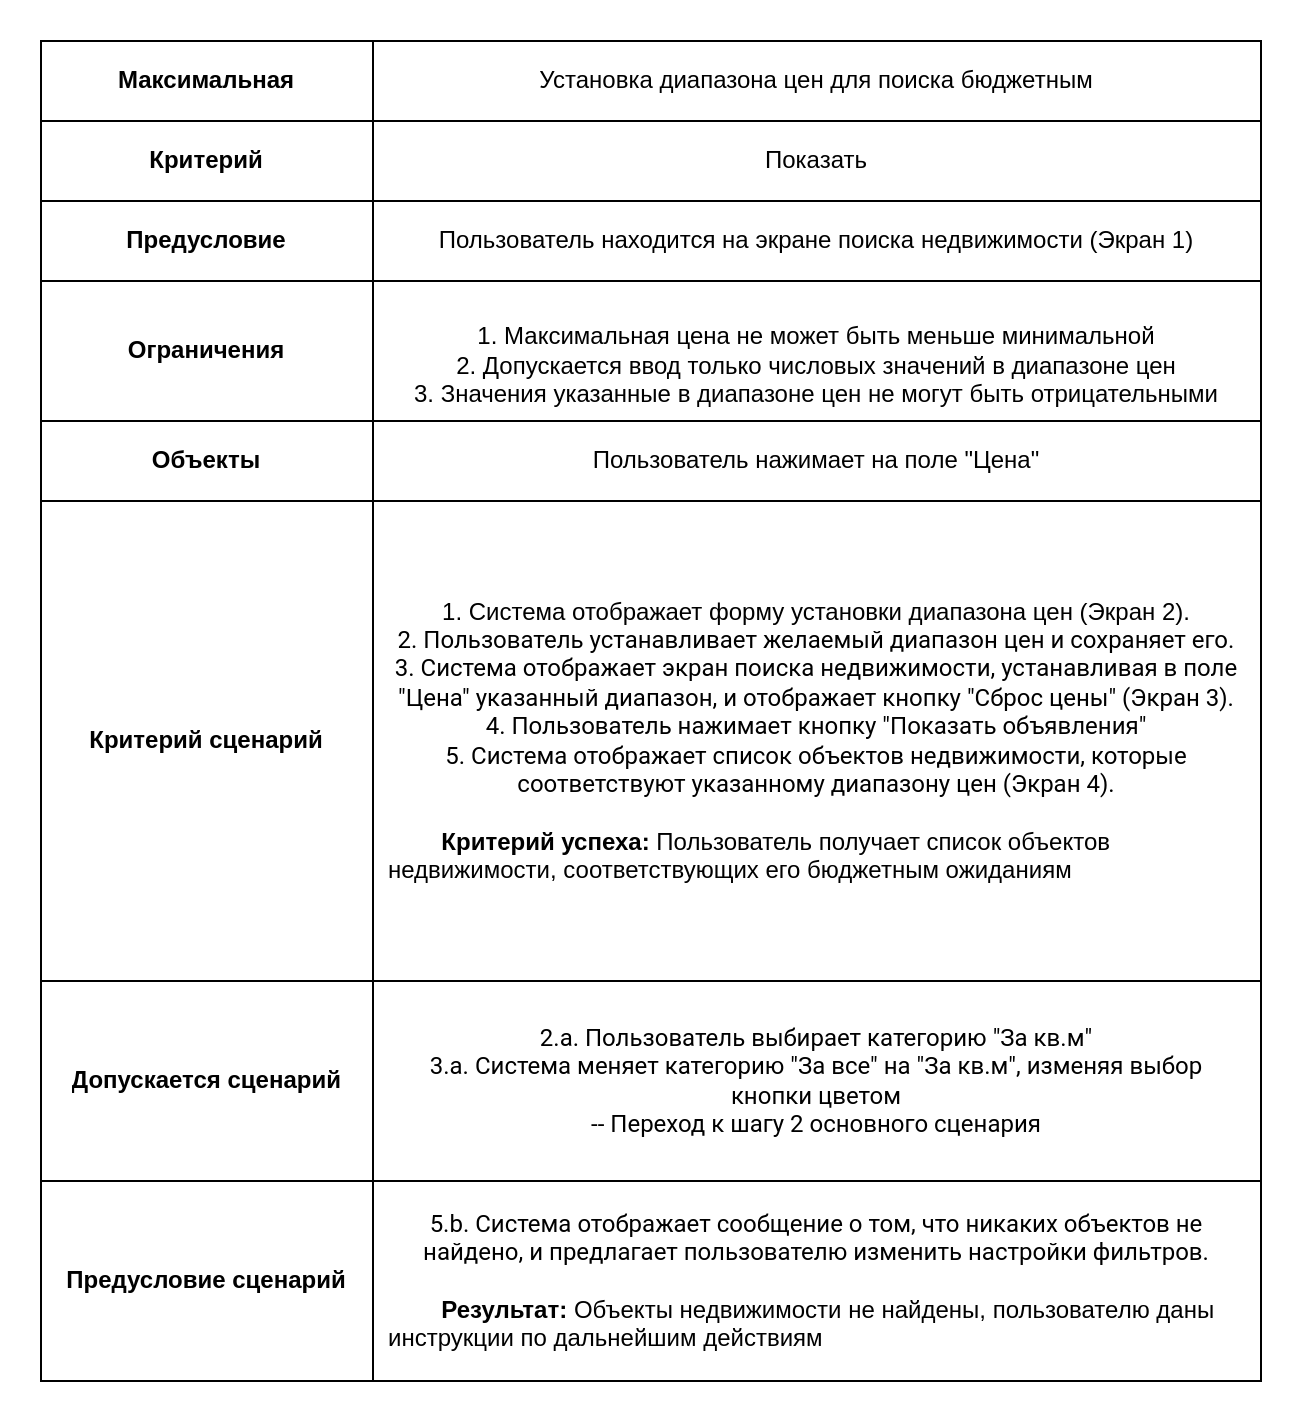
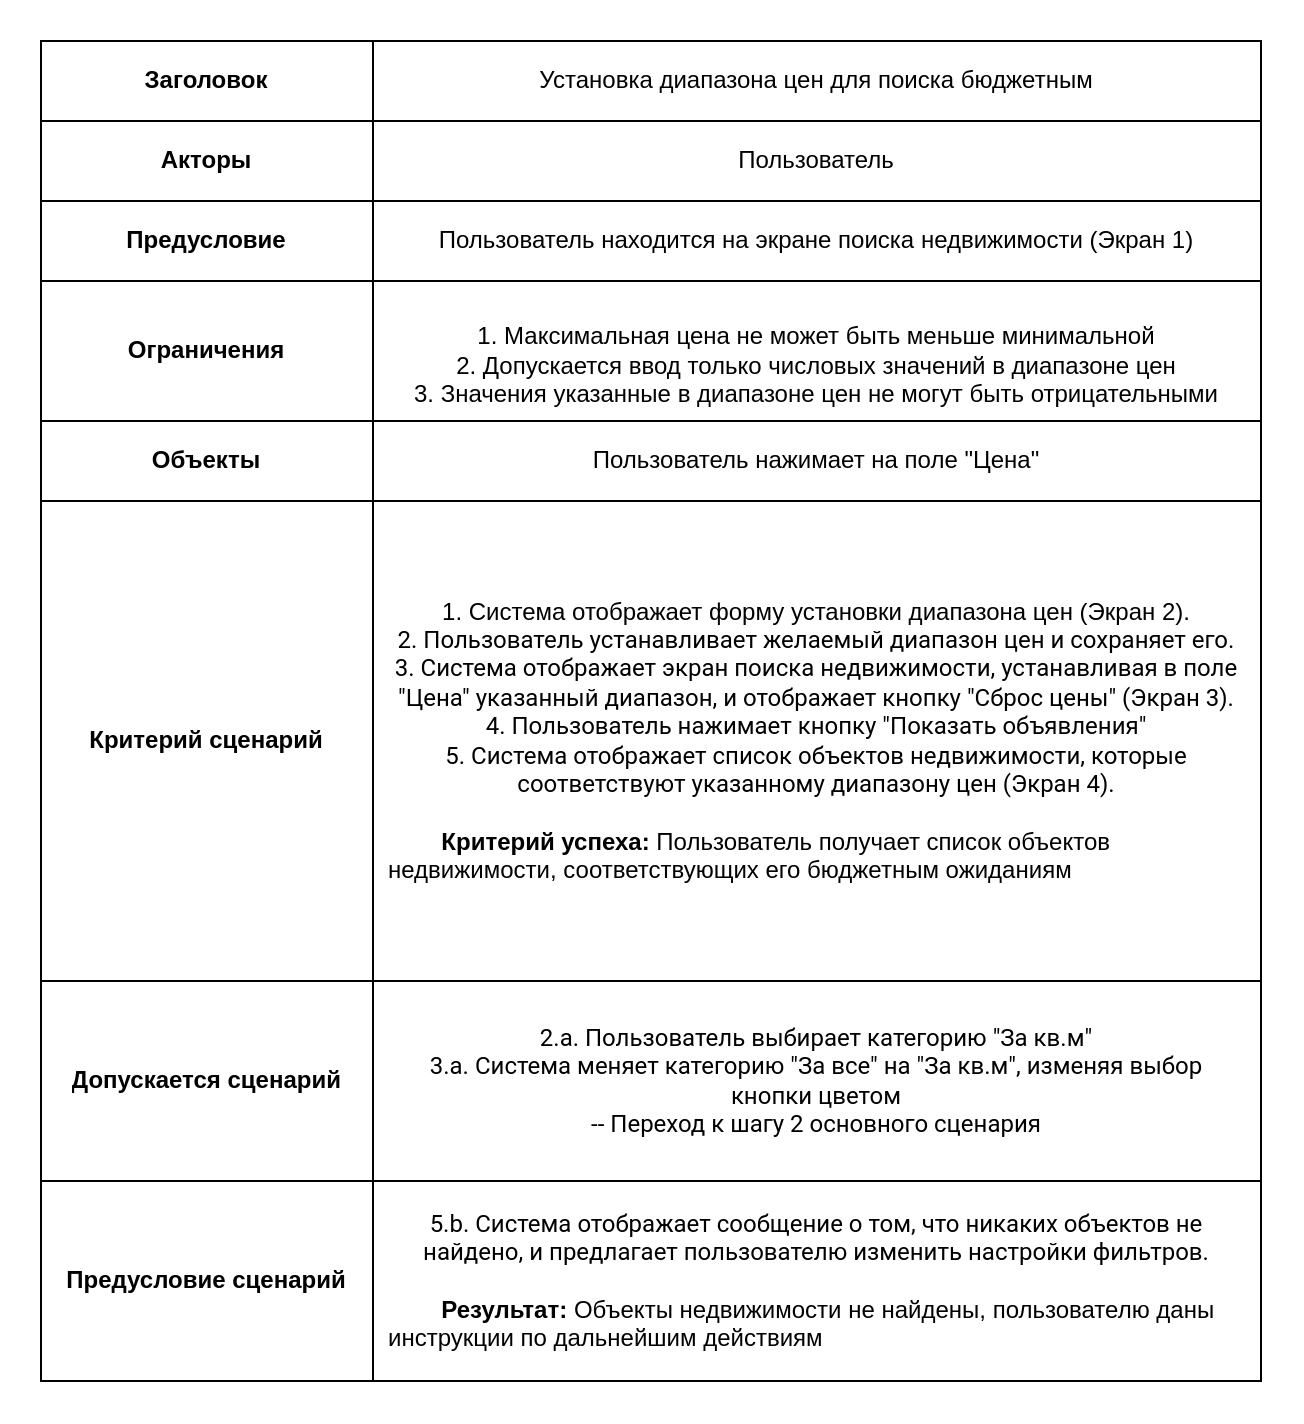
node "Максимальная": label "Максимальная" -> "Заголовок"
node "Критерий": label "Критерий" -> "Акторы"
node "Показать": label "Показать" -> "Пользователь"
